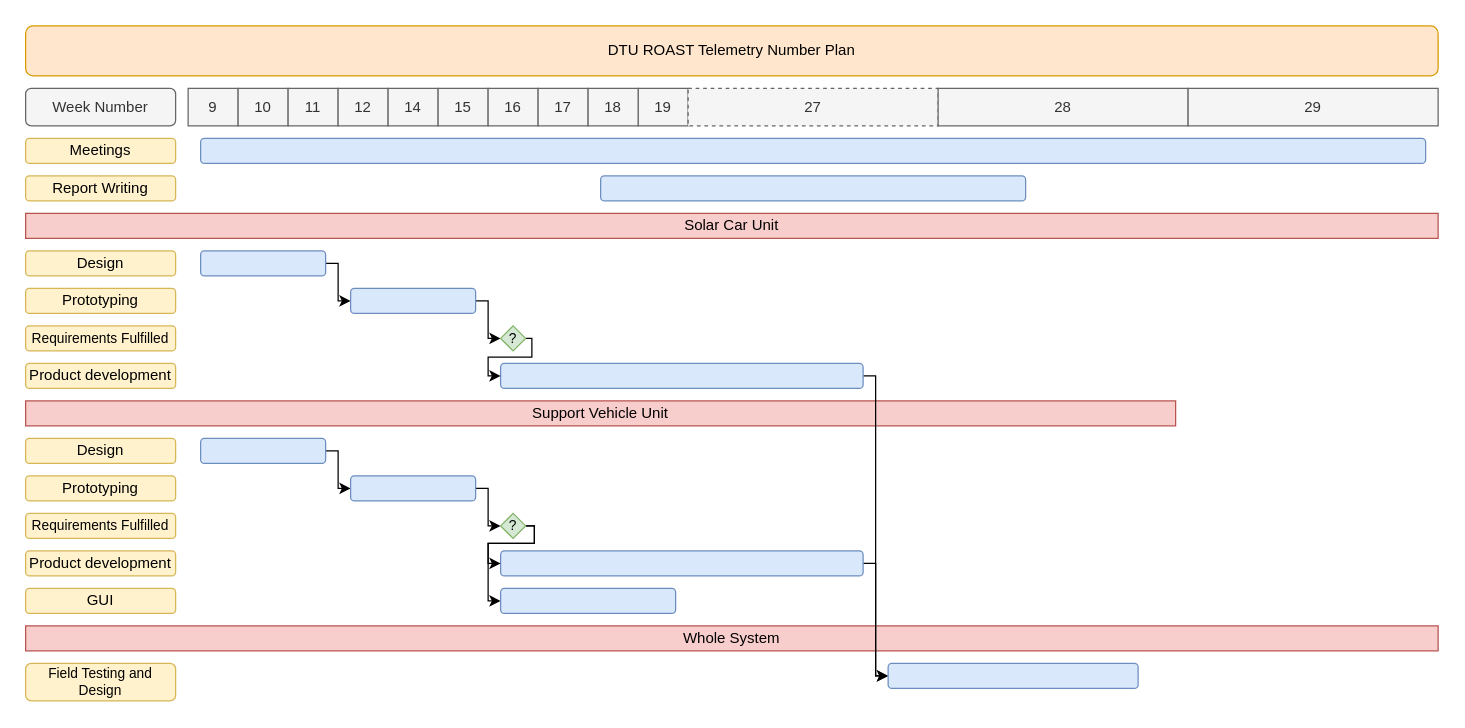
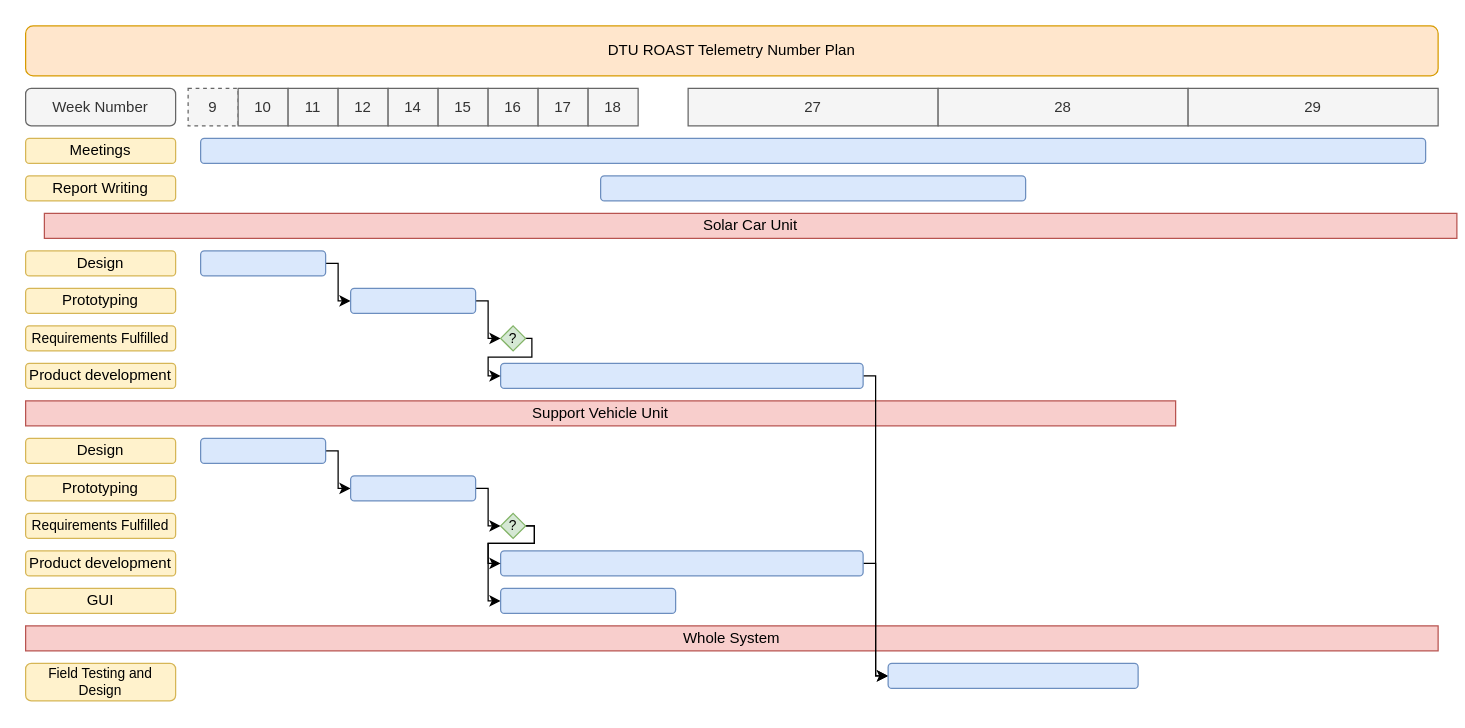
node "9": style solid -> dashed
node "19": removed
node "27": style dashed -> solid
node "Solar Car Unit": moved (732, 226) -> (751, 226)
